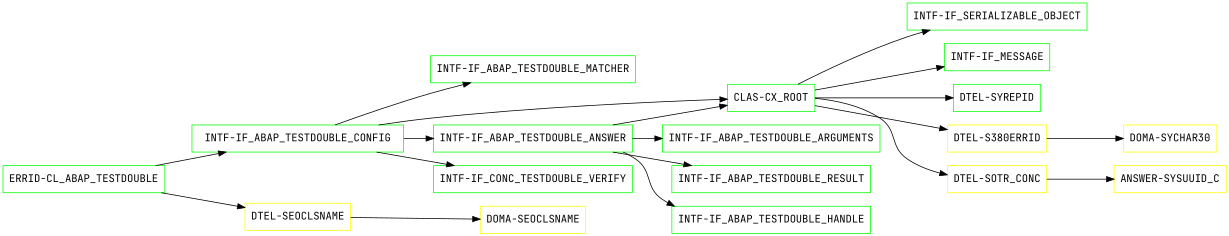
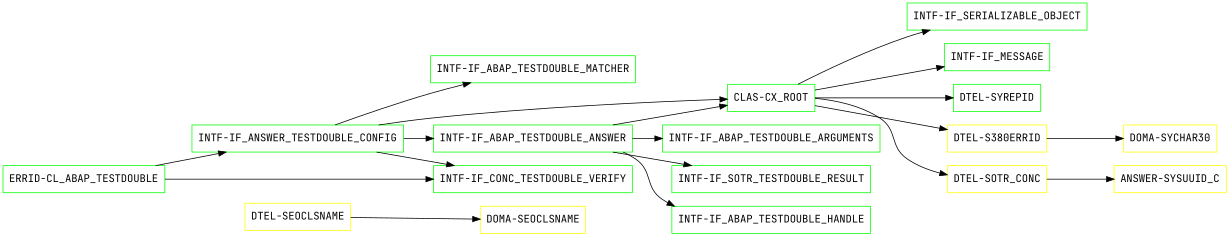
node "INTF-IF_ABAP_TESTDOUBLE_CONFIG": label "INTF-IF_ABAP_TESTDOUBLE_CONFIG" -> "INTF-IF_ANSWER_TESTDOUBLE_CONFIG"
node "INTF-IF_ABAP_TESTDOUBLE_RESULT": label "INTF-IF_ABAP_TESTDOUBLE_RESULT" -> "INTF-IF_SOTR_TESTDOUBLE_RESULT"
edge "ERRID-CL_ABAP_TESTDOUBLE" -> "DTEL-SEOCLSNAME": now "ERRID-CL_ABAP_TESTDOUBLE" -> "INTF-IF_CONC_TESTDOUBLE_VERIFY"
